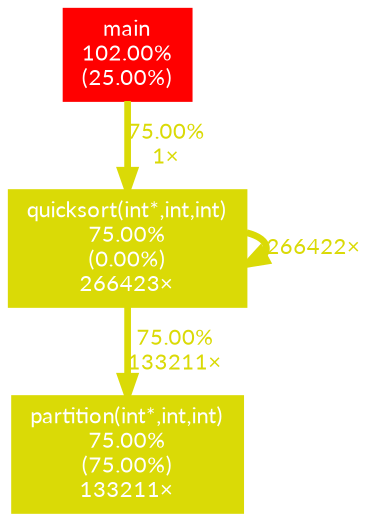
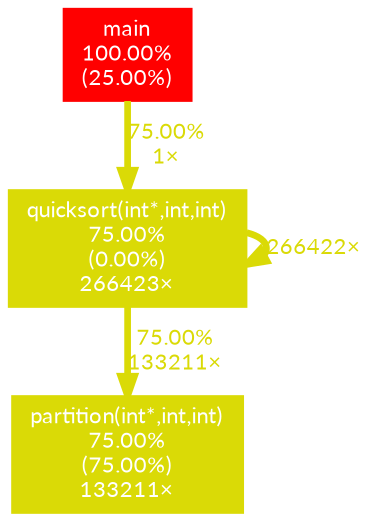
node "main 102.00% (25.00%)": label "main 102.00% (25.00%)" -> "main 100.00% (25.00%)"
